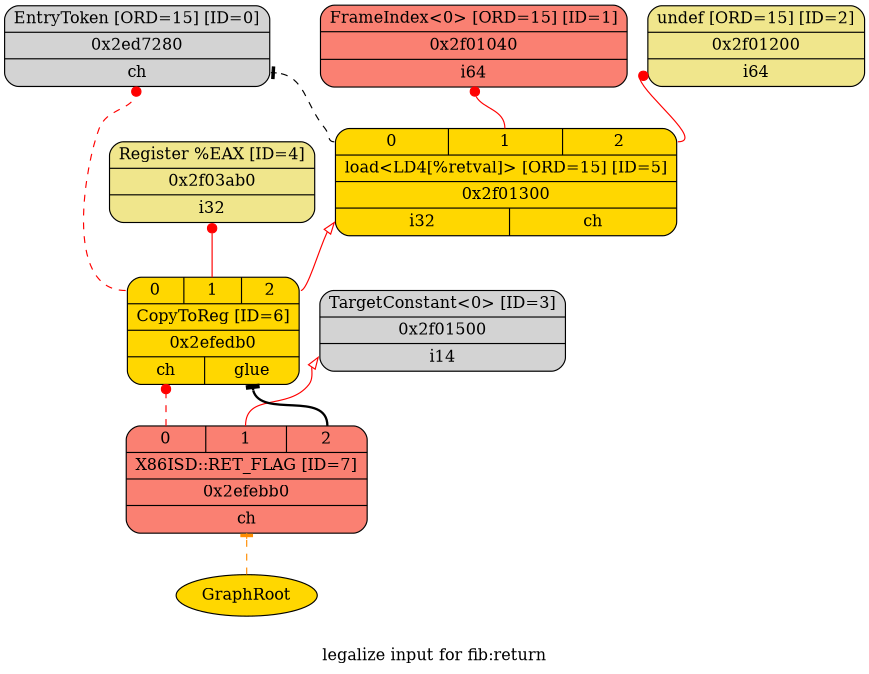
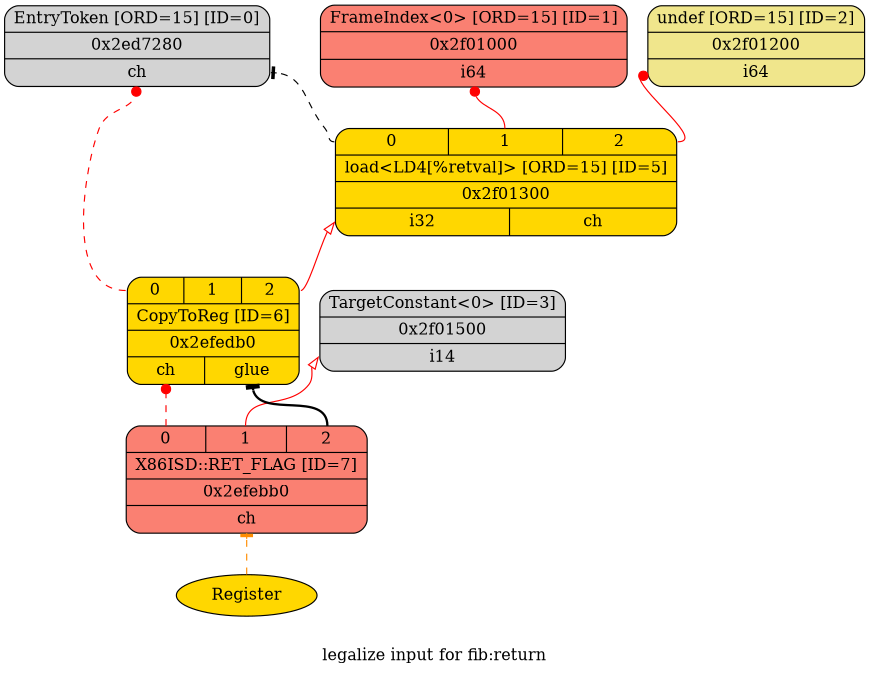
node "FrameIndex<0> [ORD=15] [ID=1]": text "0x2f01040" -> "0x2f01000"
node "Register %EAX [ID=4]": removed
node "GraphRoot": label "GraphRoot" -> "Register"
